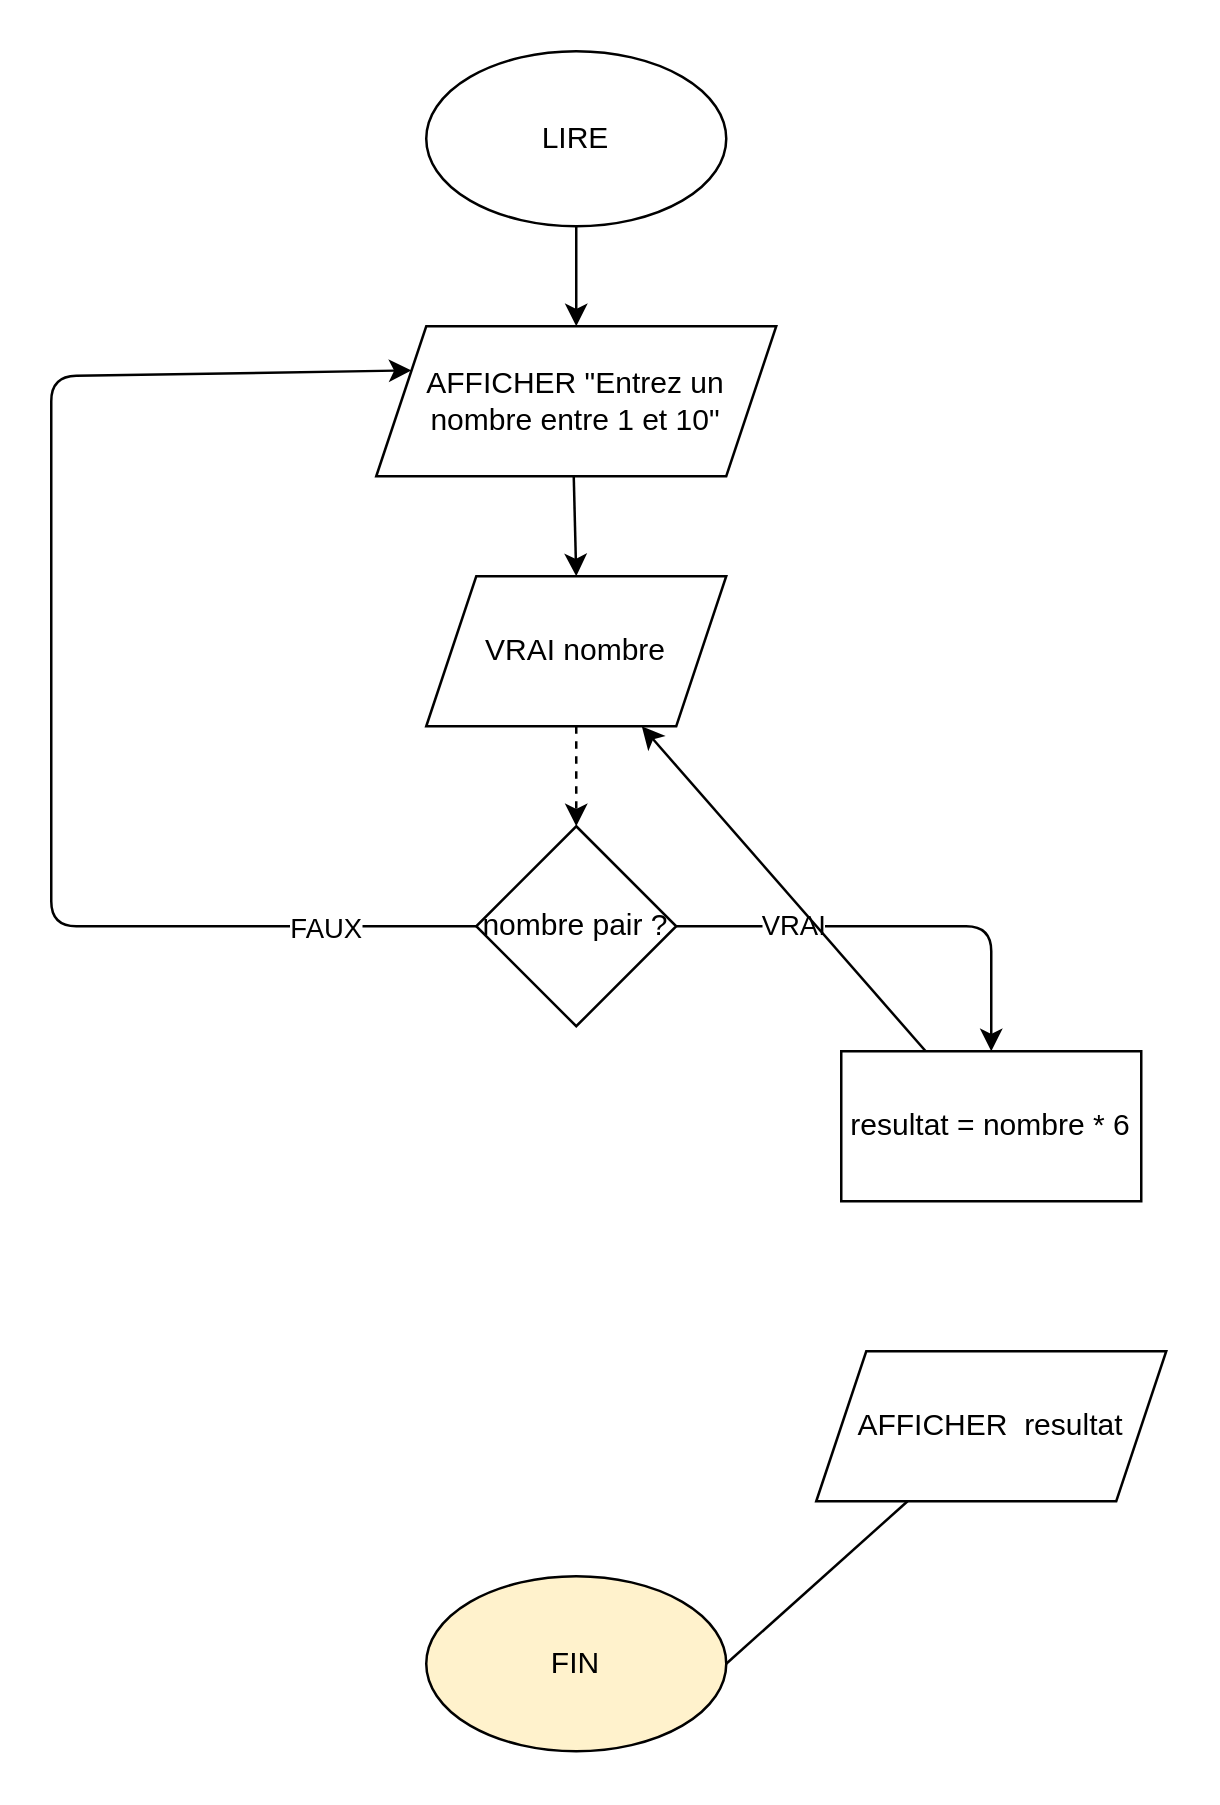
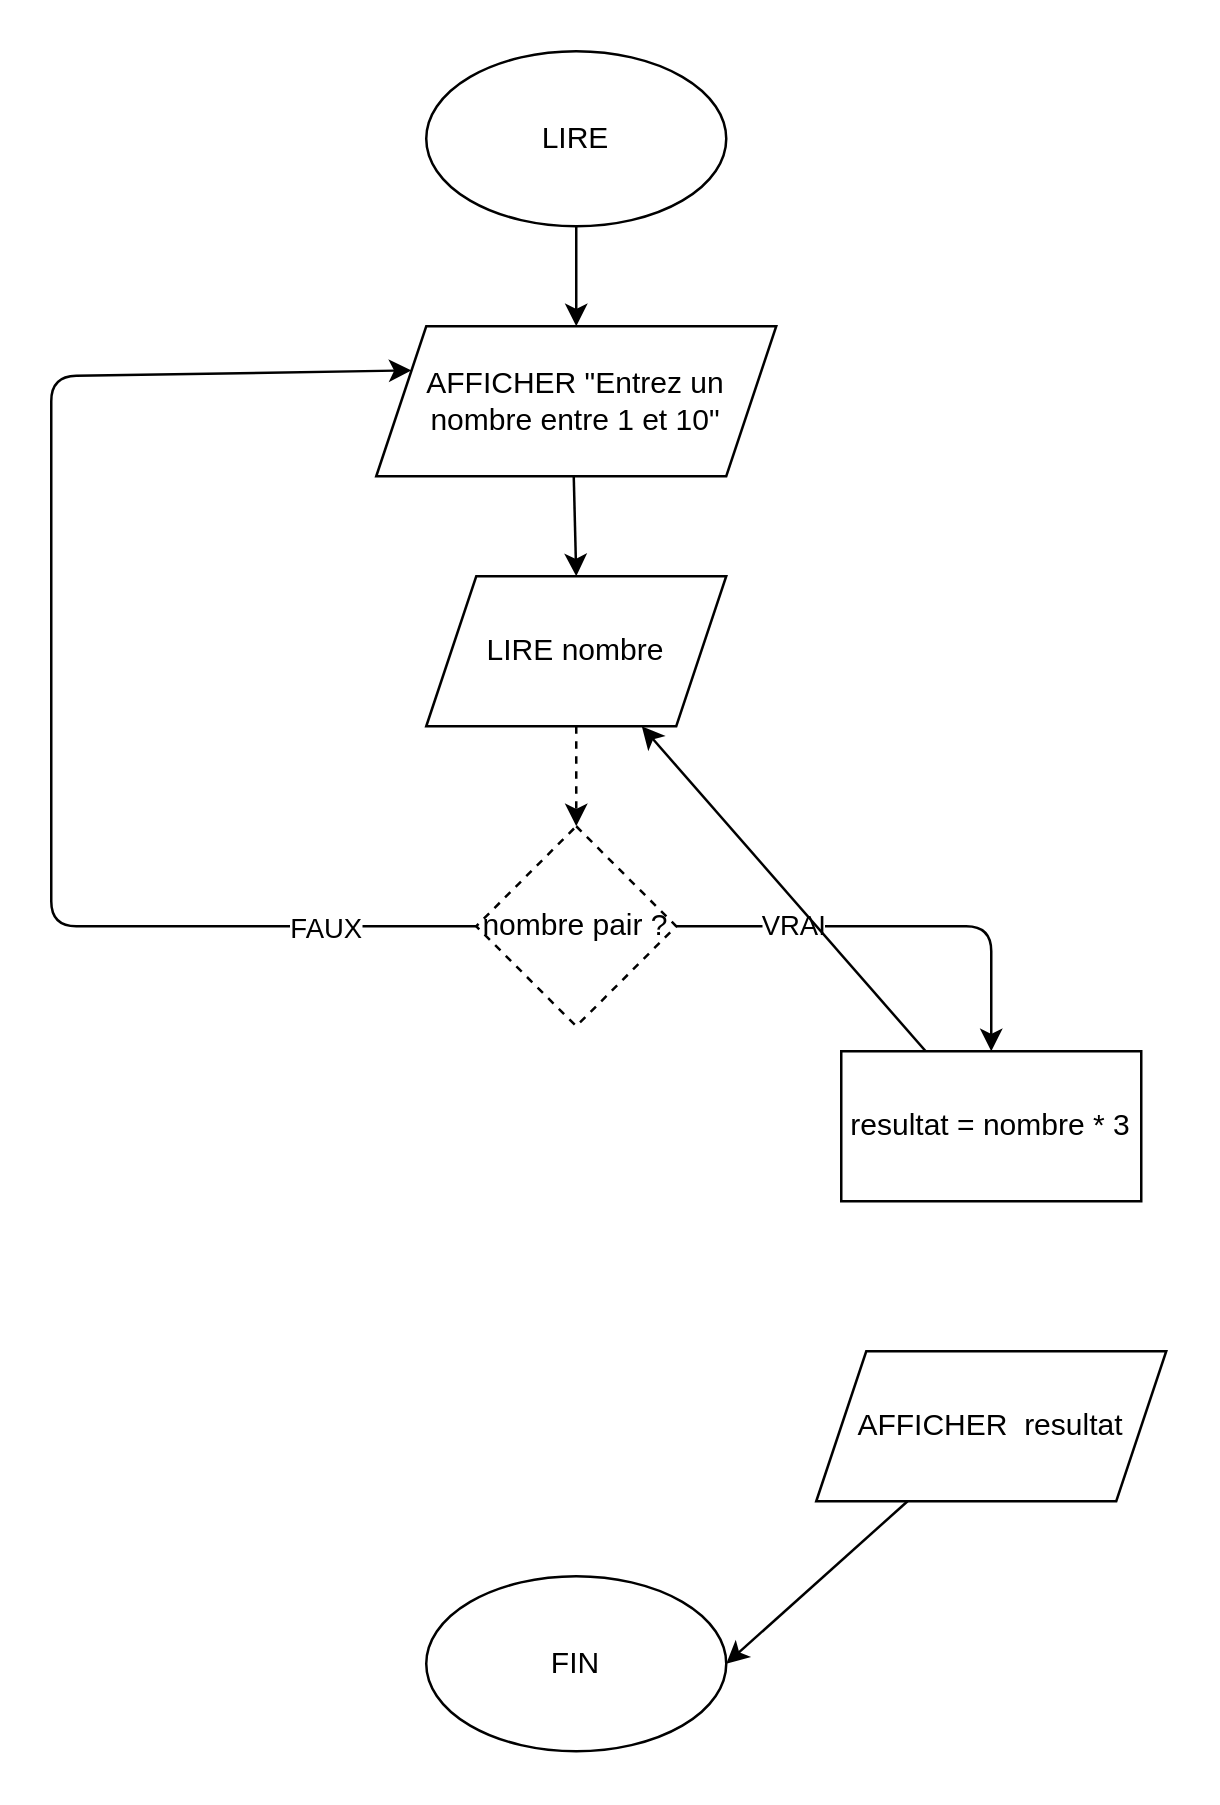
node "VRAI nombre": label "VRAI nombre" -> "LIRE nombre"
node "nombre pair ?": style solid -> dashed
node "resultat = nombre * 6": label "resultat = nombre * 6" -> "resultat = nombre * 3"
edge "AFFICHER resultat" -- "FIN": arrowhead none -> classic
node "FIN": fillcolor #fff2cc -> #ffffff
